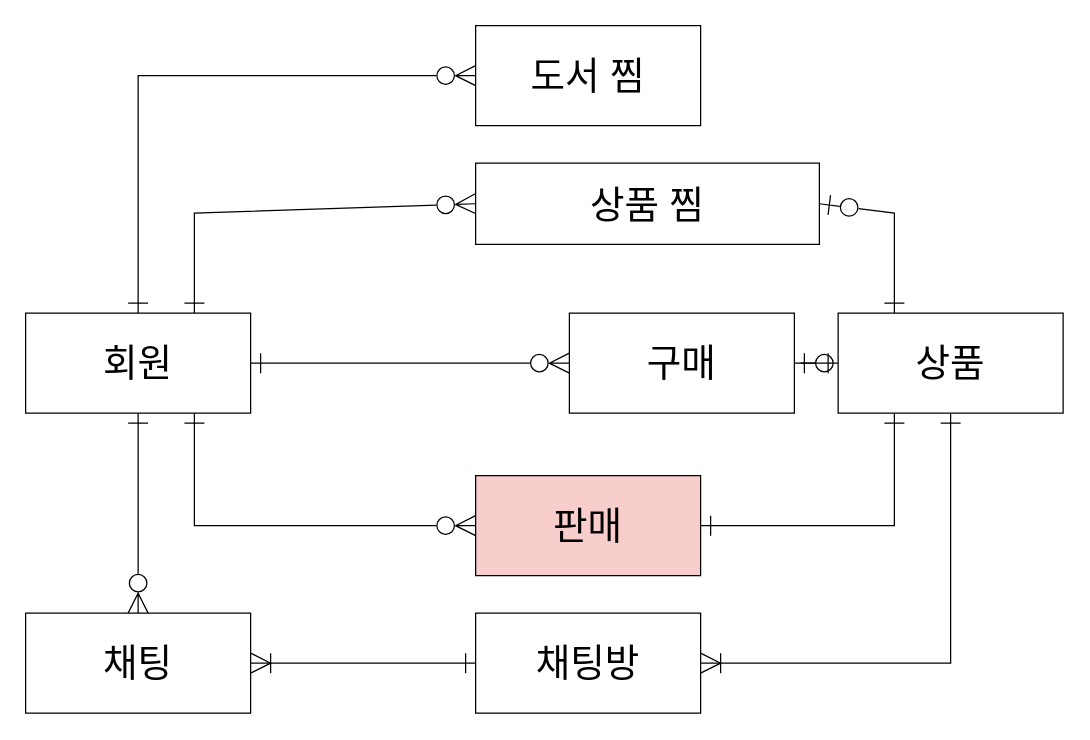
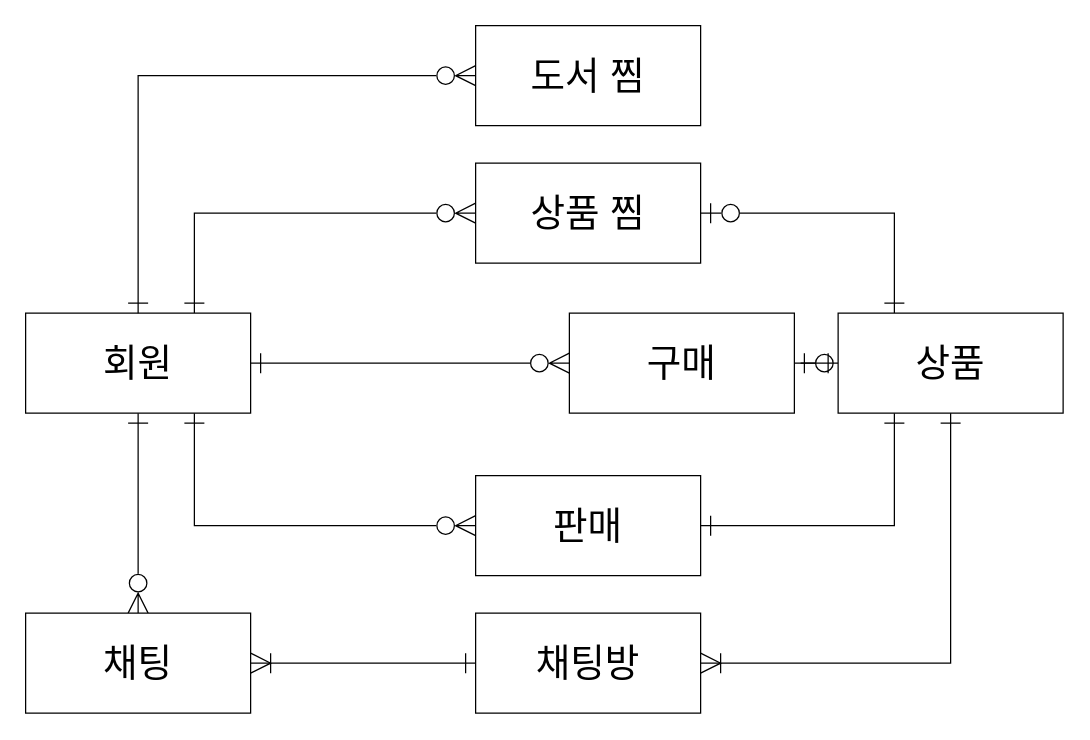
node "상품 찜": size 344x81 -> 225x100
node "판매": fillcolor #f8cecc -> #ffffff
